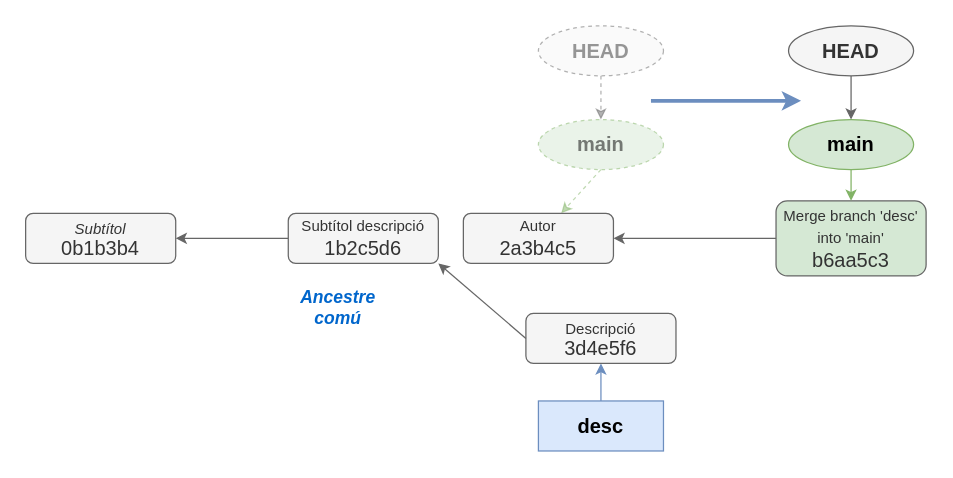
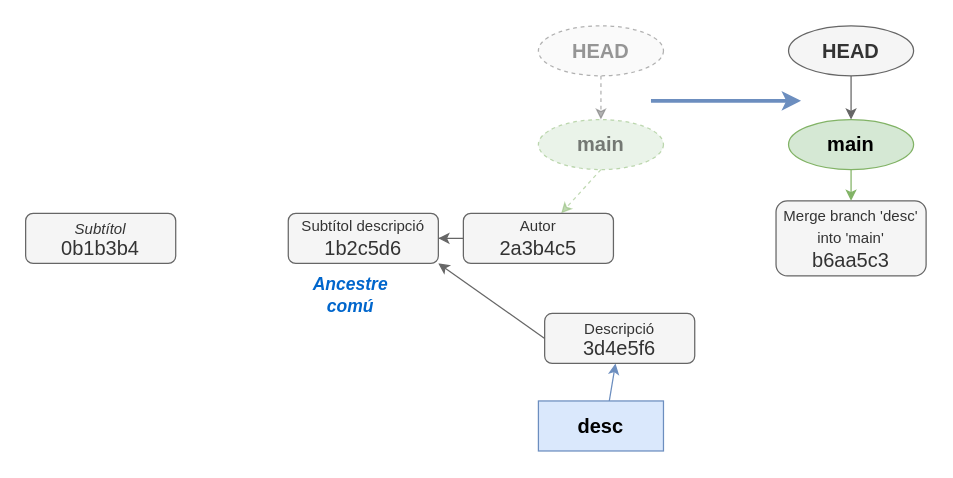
edge "Subtítol descripció 1b2c5d6" -> "Subtítol 0b1b3b4": removed
edge "Autor 2a3b4c5" -> "Subtítol descripció 1b2c5d6": added
edge "Merge branch 'desc' into 'main' b6aa5c3" -> "Autor 2a3b4c5": removed
node "Merge branch 'desc' into 'main' b6aa5c3": fillcolor #d5e8d4 -> #f5f5f5
node "Ancestre comú": moved (338, 307) -> (351, 294)
node "Descripció 3d4e5f6": moved (601, 338) -> (619, 338)
